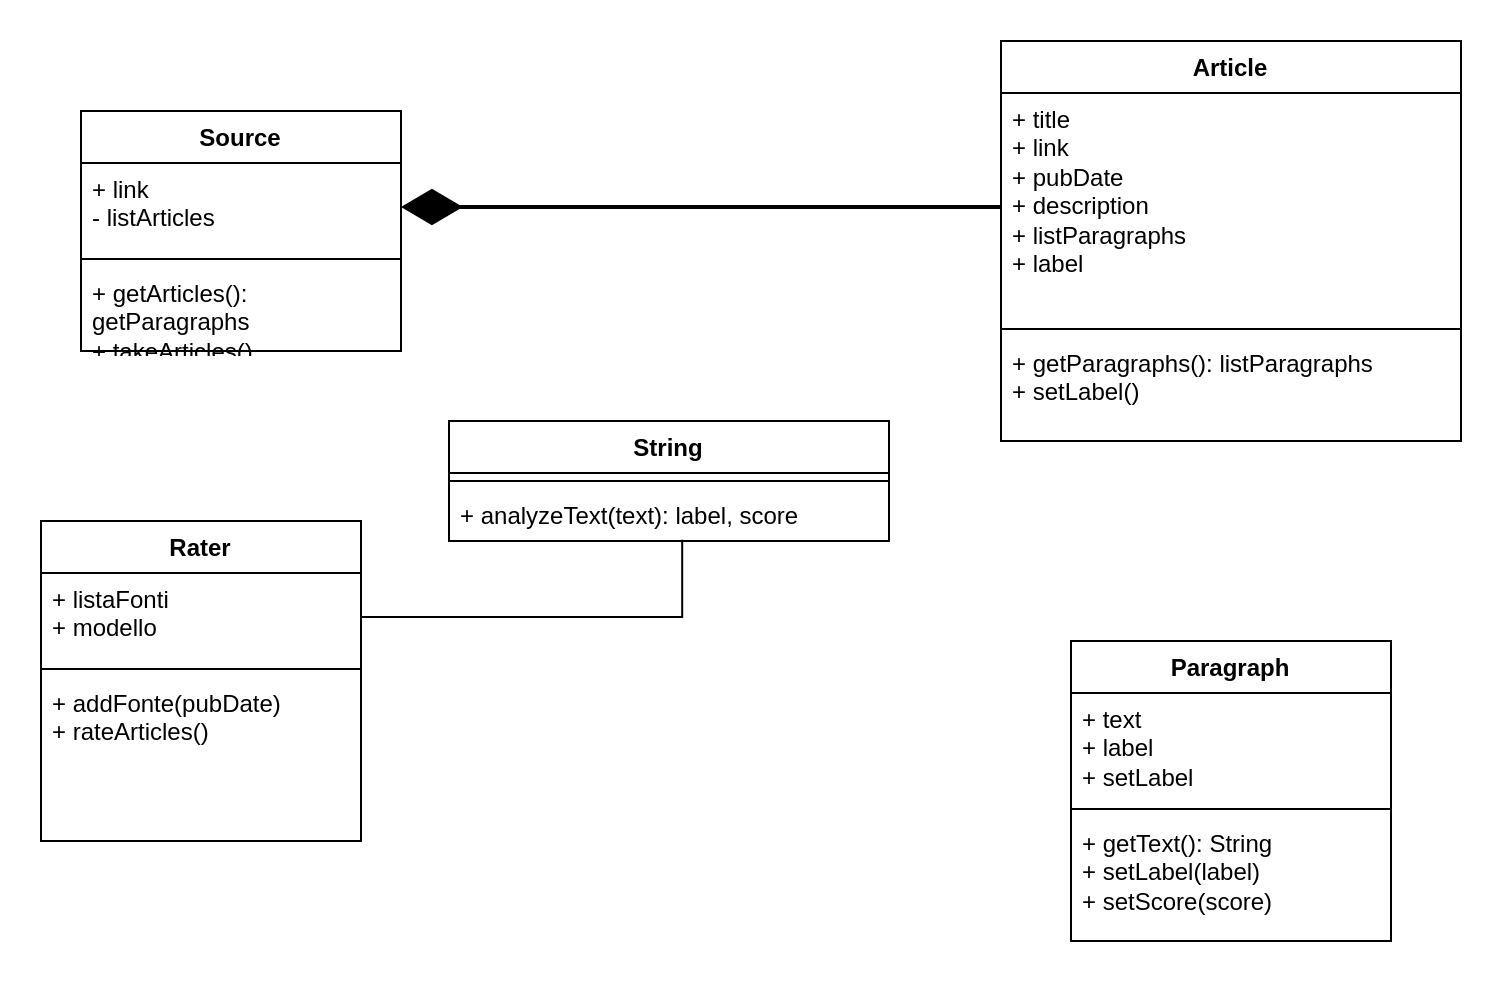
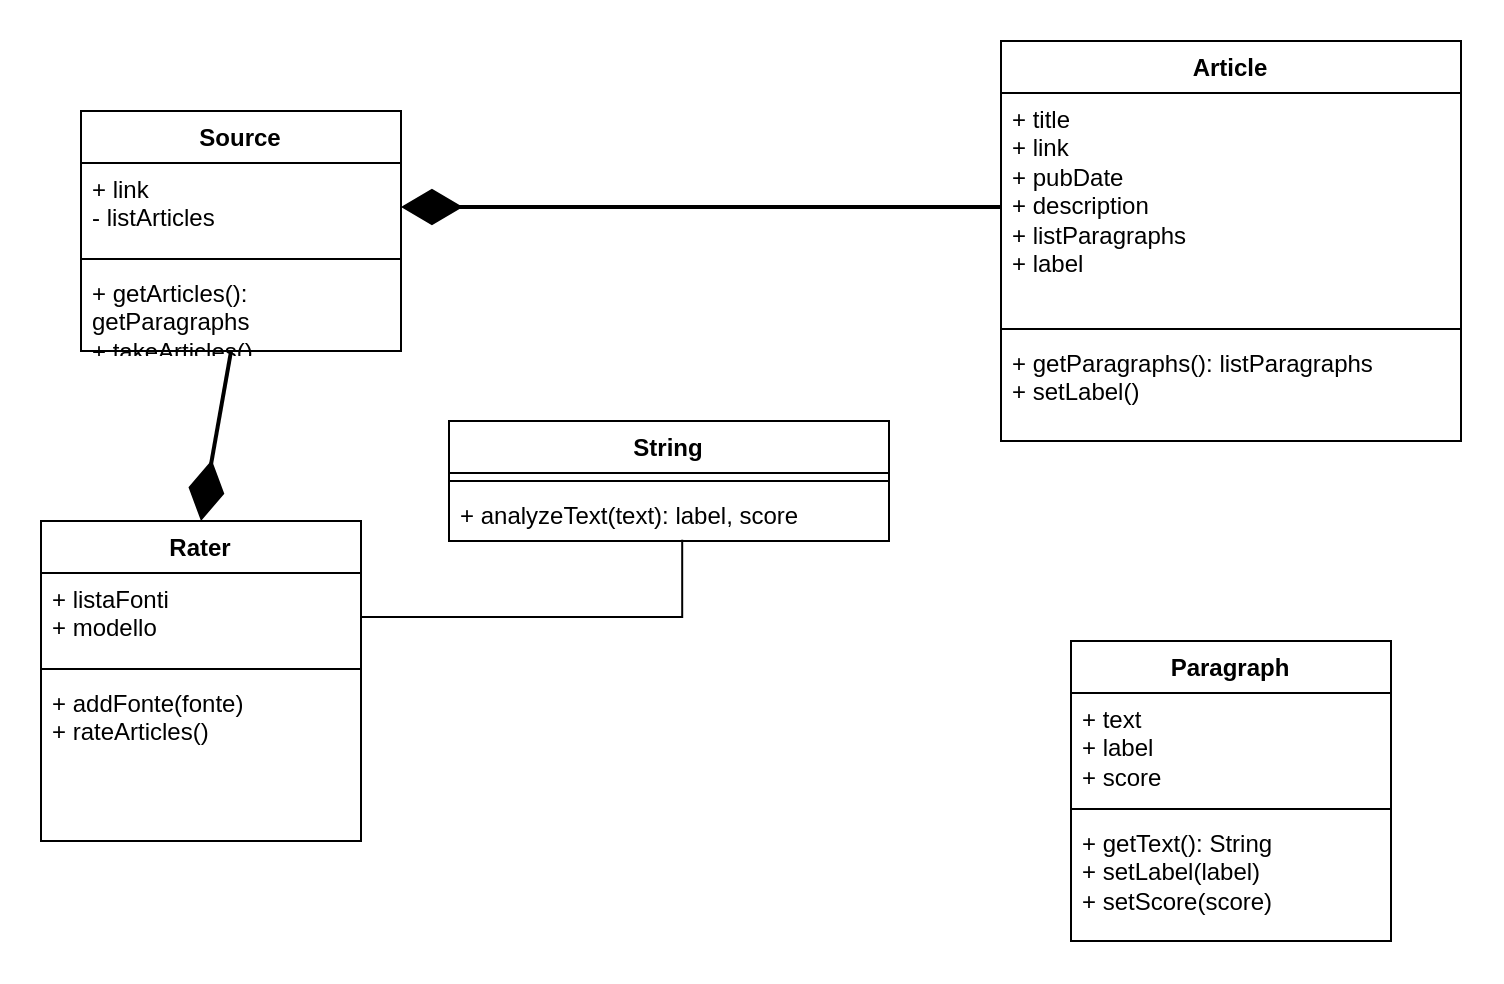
edge "+ getArticles(): getParagraphs + takeArticles()" -> "Rater": added
node "+ addFonte(pubDate) + rateArticles()": label "+ addFonte(pubDate) + rateArticles()" -> "+ addFonte(fonte) + rateArticles()"
node "+ text + label + setLabel": label "+ text + label + setLabel" -> "+ text + label + score"
